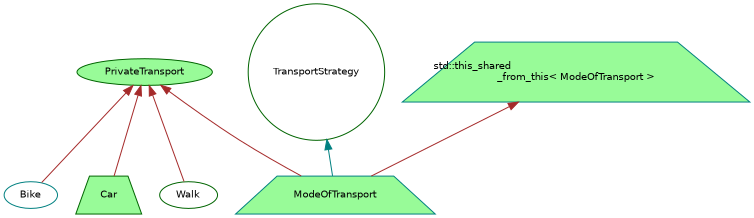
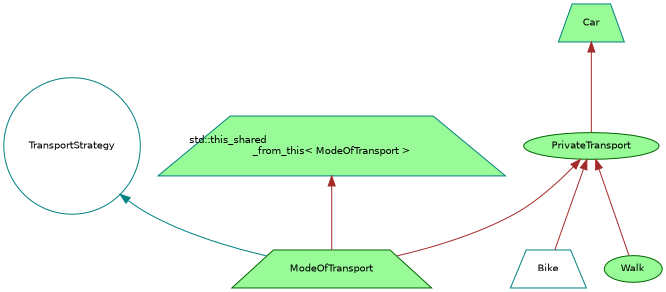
node "TransportStrategy": color darkgreen -> teal
edge "Car" -> "PrivateTransport": reversed
node "Bike": shape ellipse -> trapezium
node "Car": color darkgreen -> teal
node "Walk": fillcolor white -> palegreen
node "ModeOfTransport": color teal -> darkgreen
